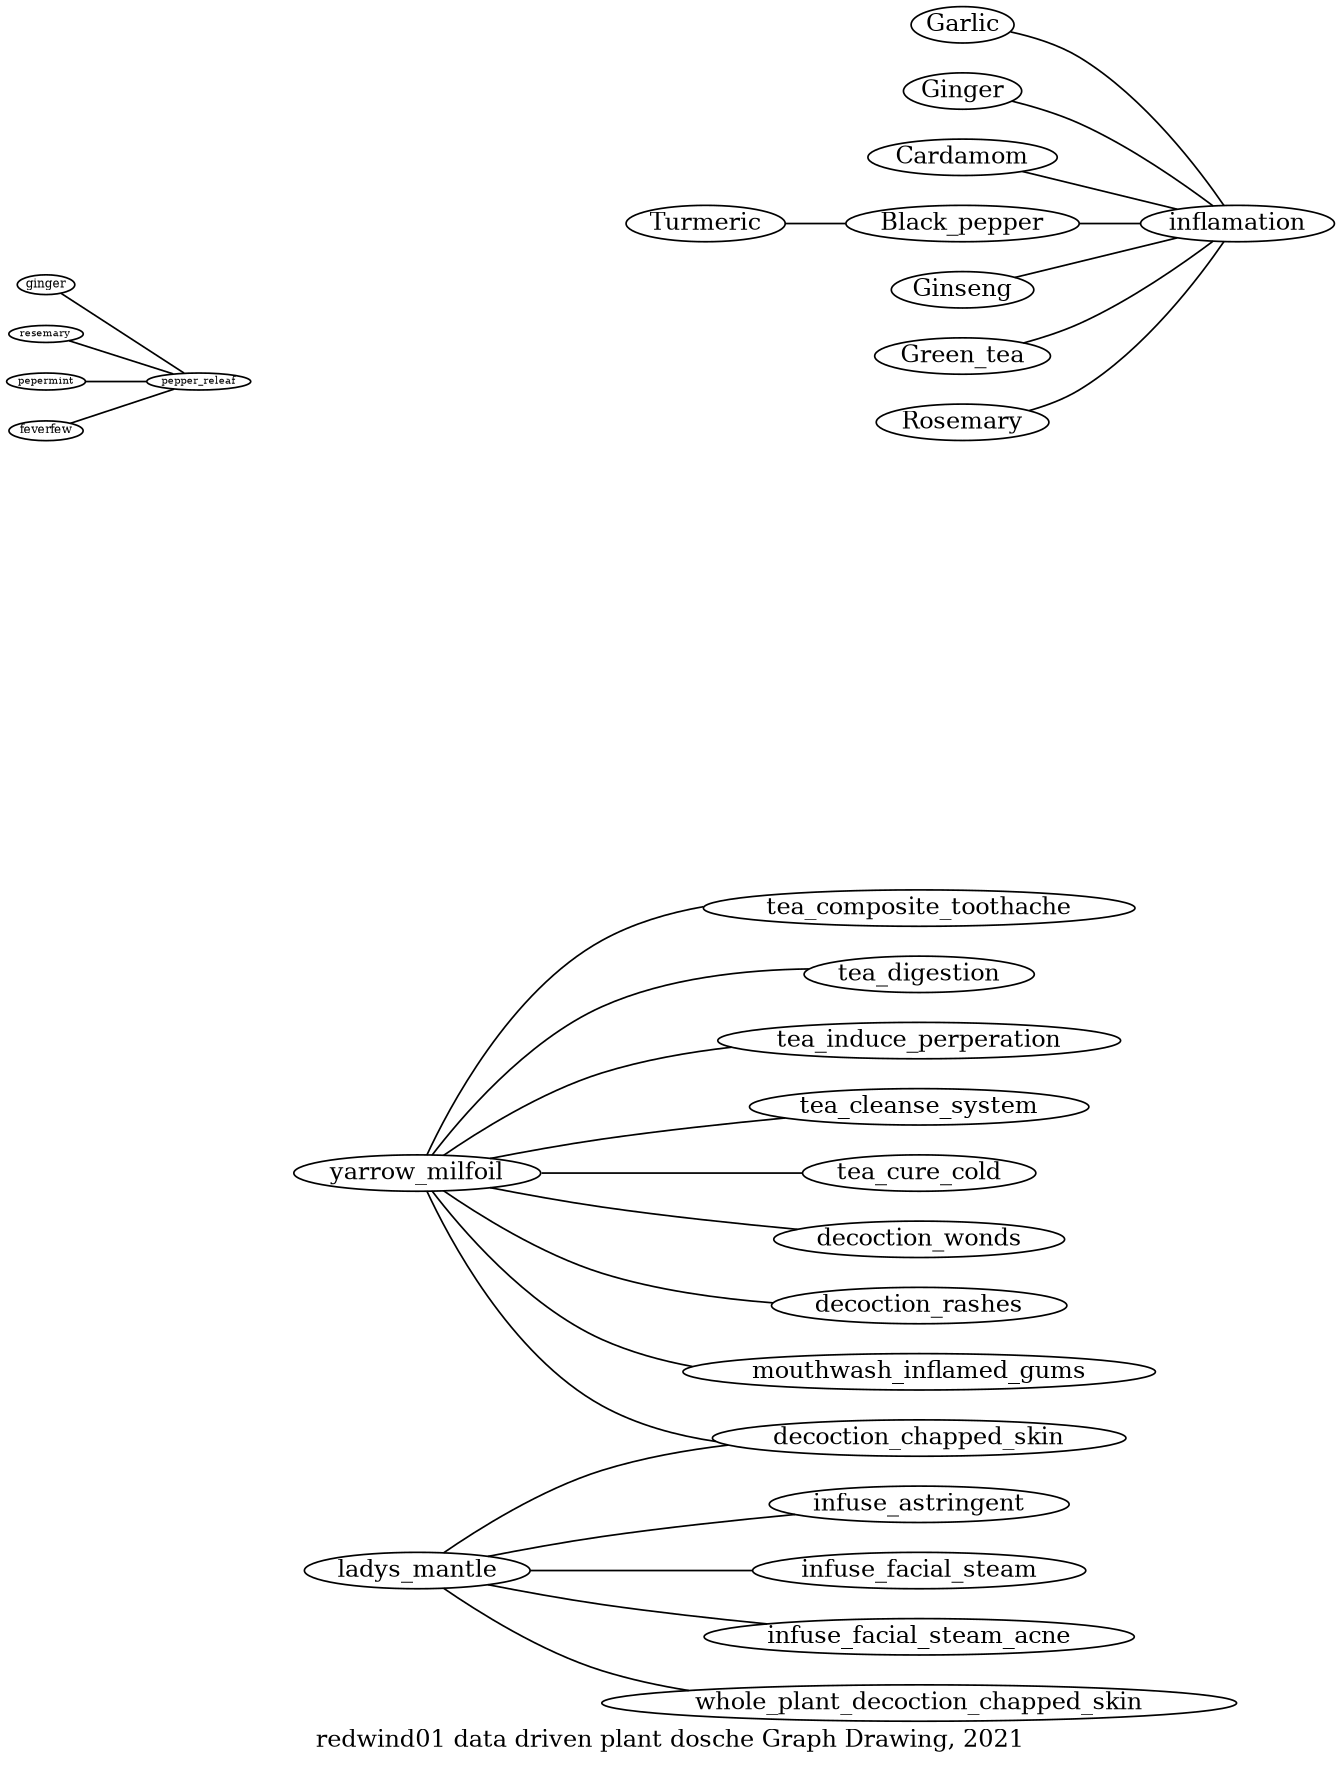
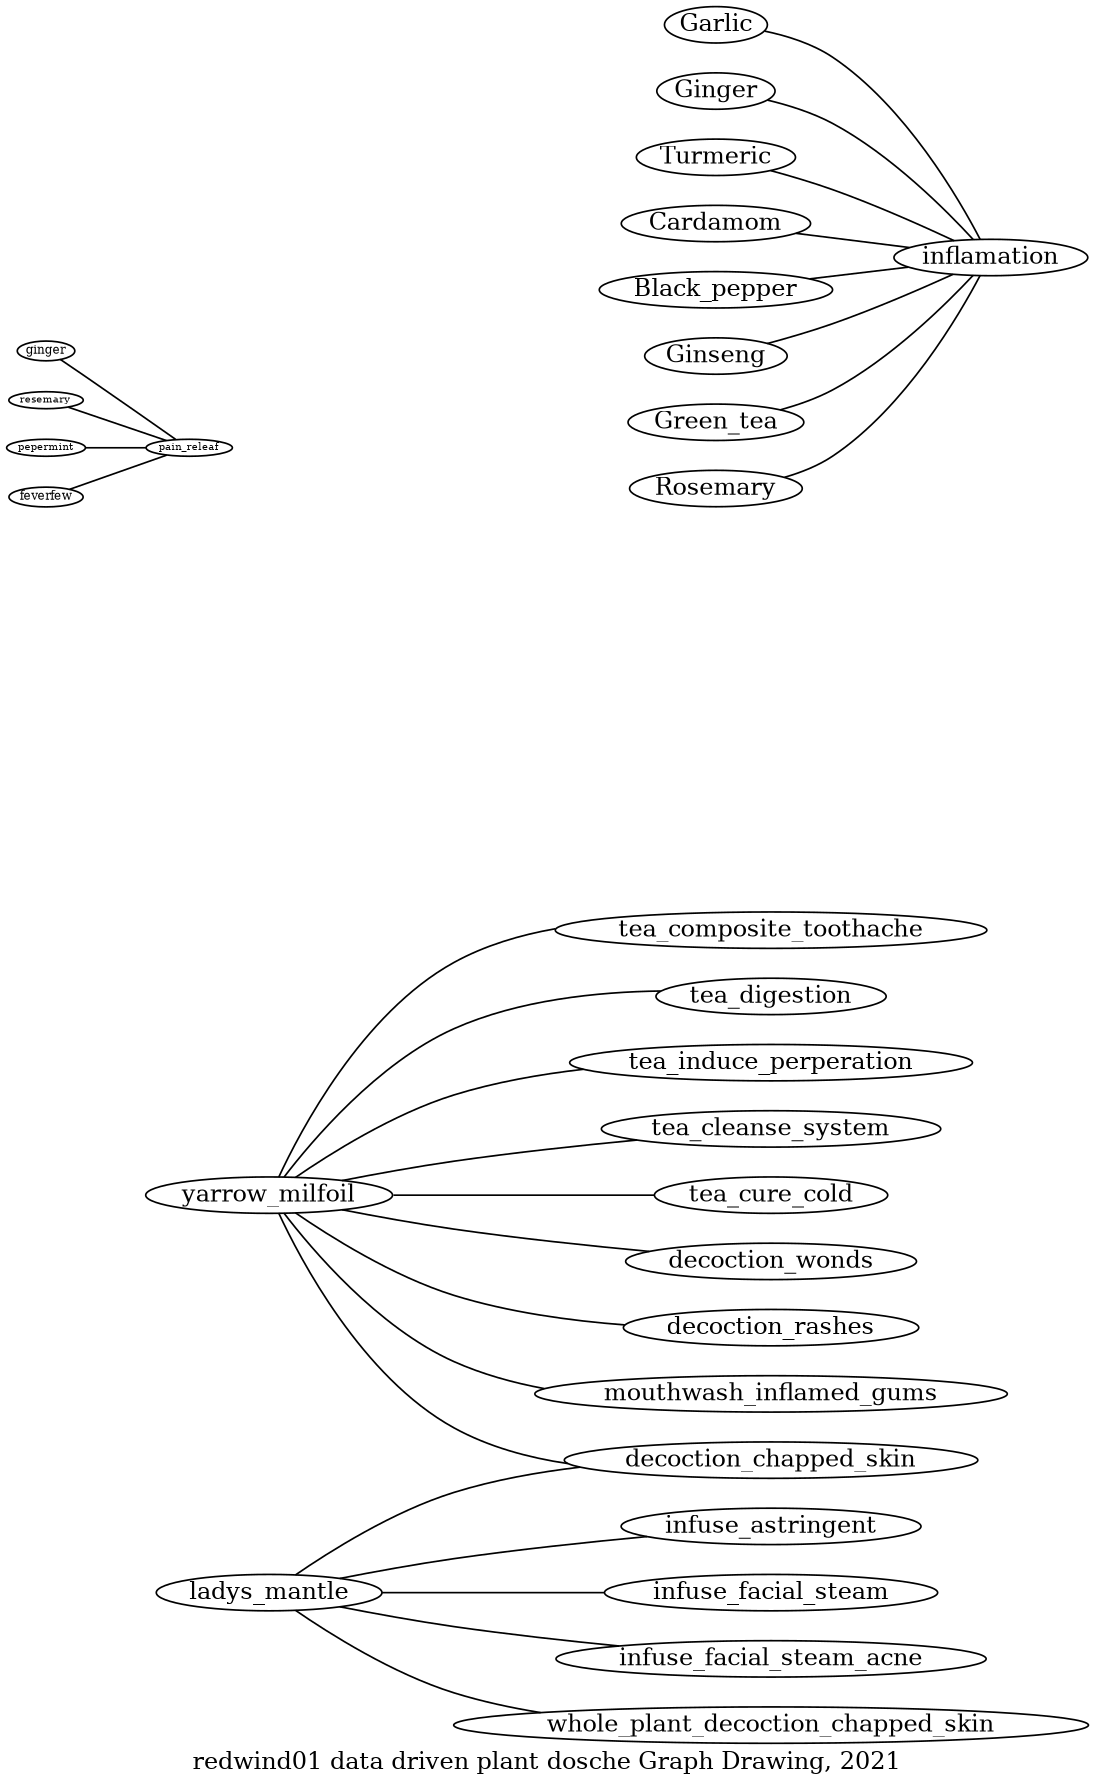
edge "Turmeric" -- "Black_pepper": now "Turmeric" -- "inflamation"
node "pepper_releaf": label "pepper_releaf" -> "pain_releaf"
